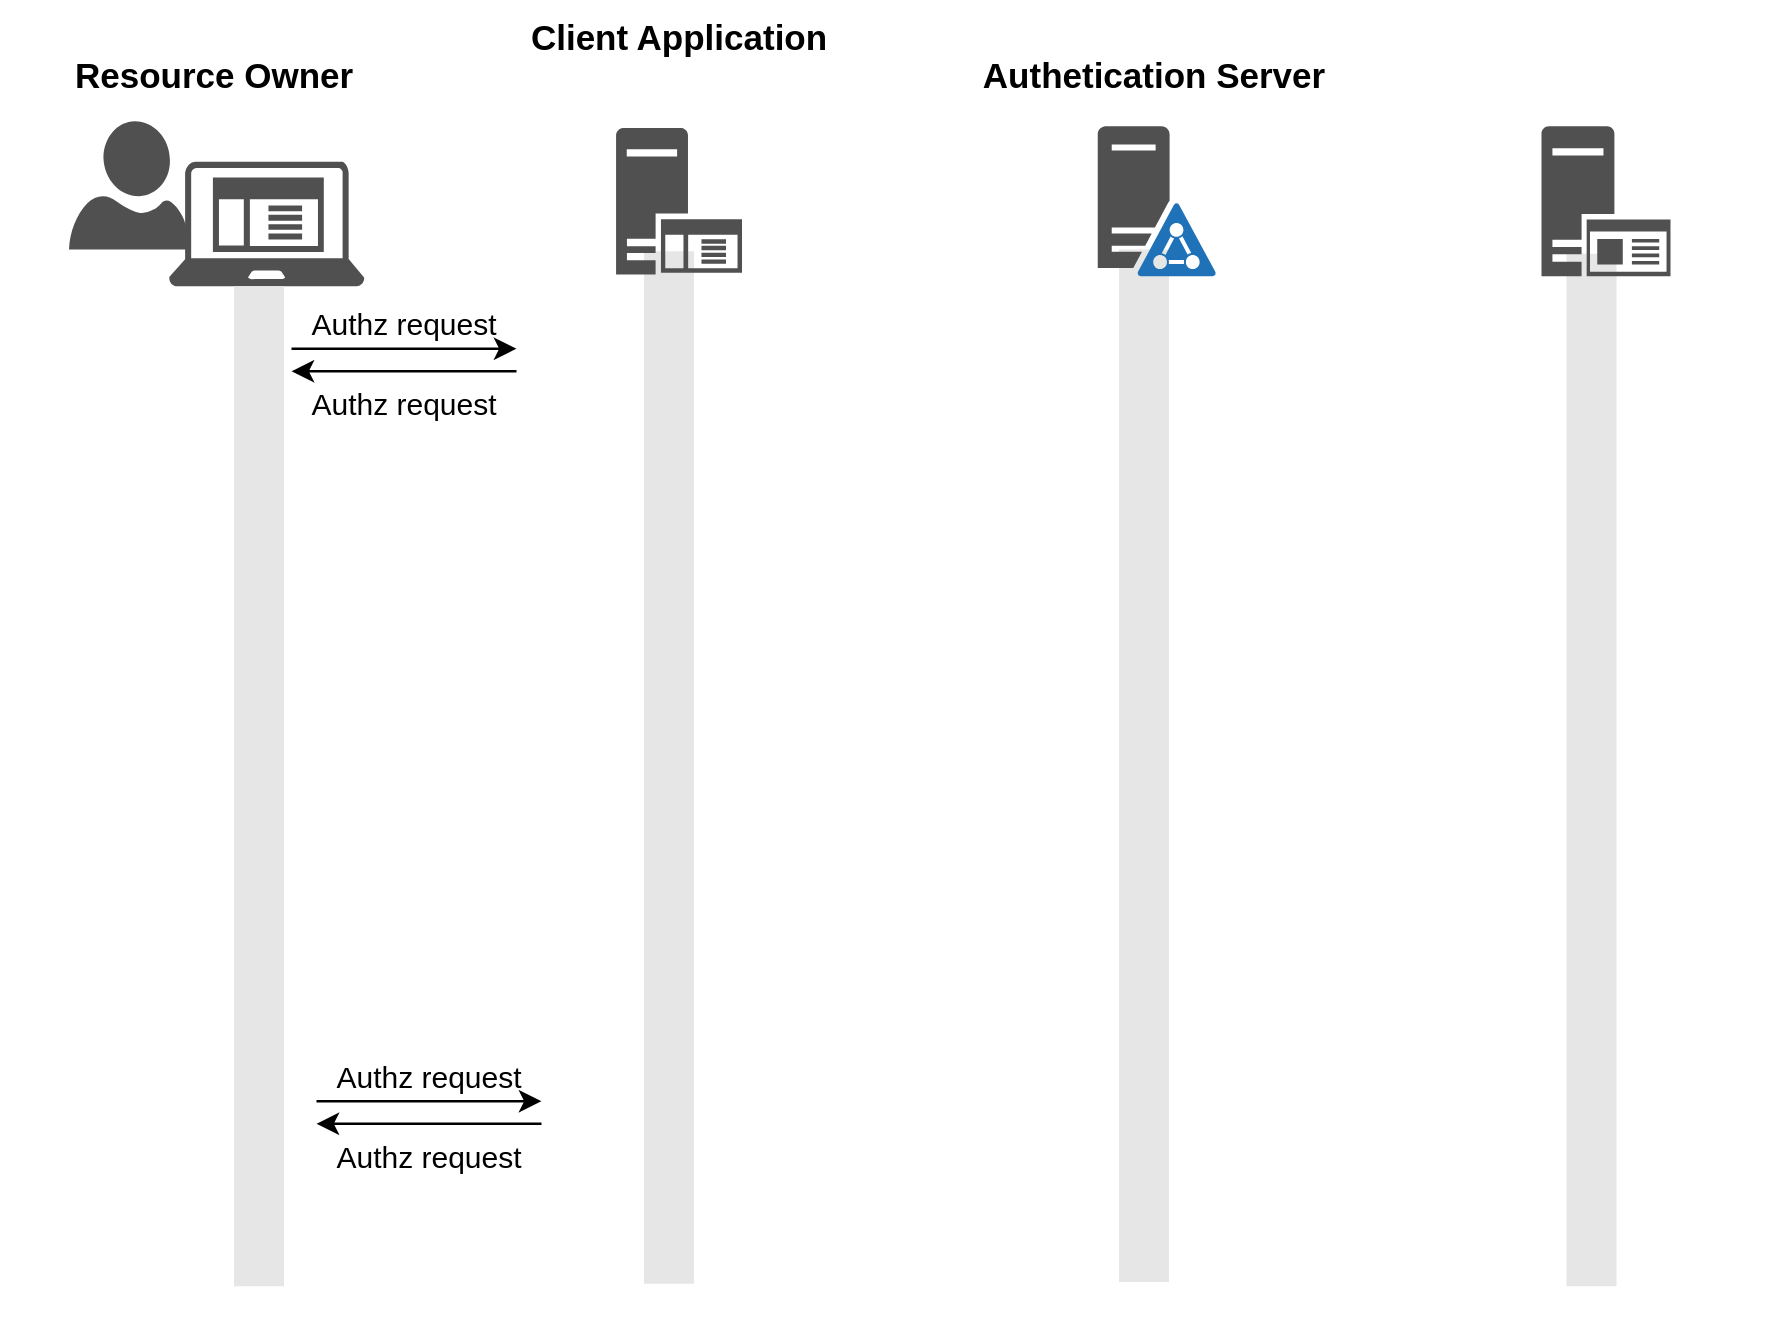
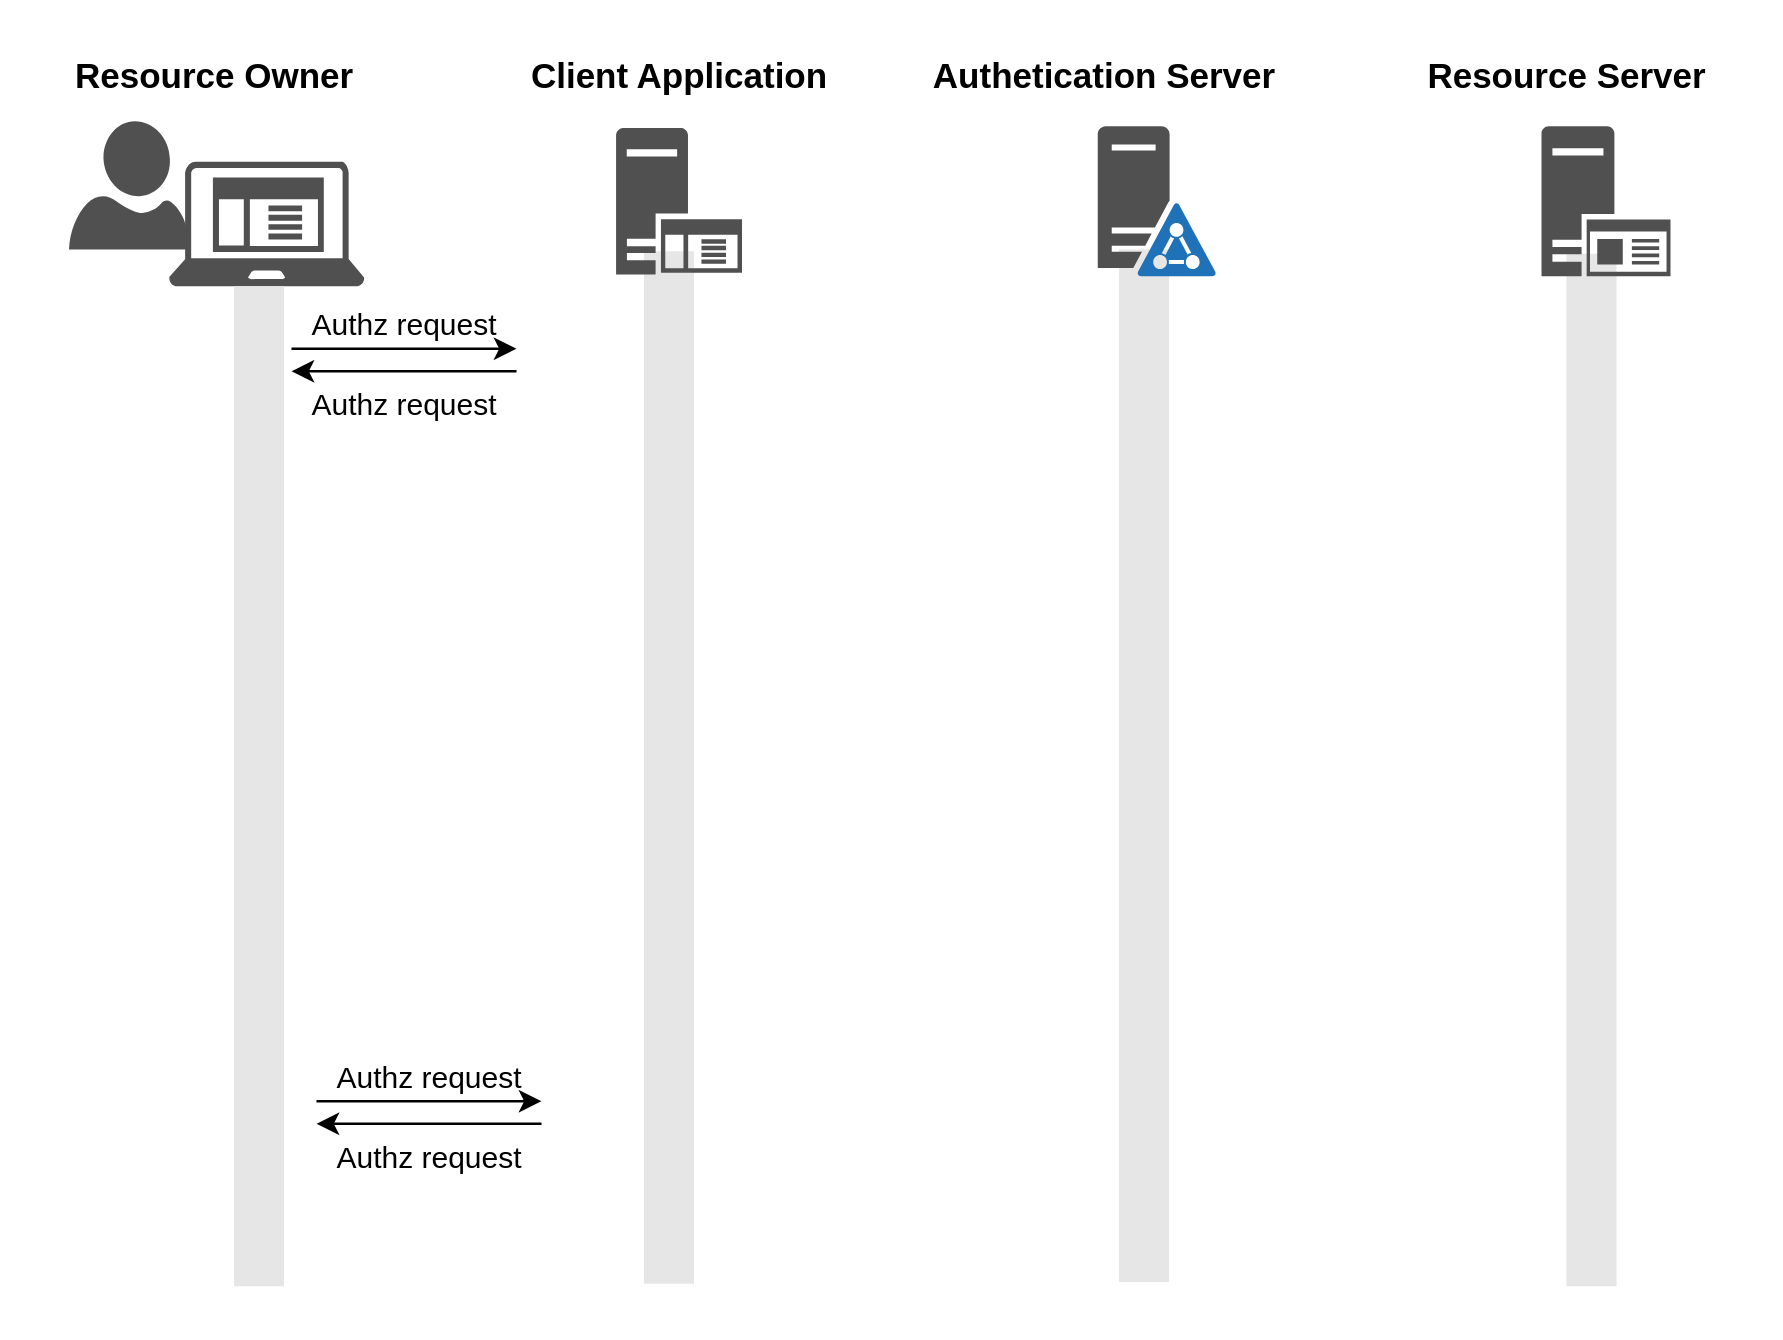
node "Client Application": moved (679, 39) -> (679, 76)
node "Authetication Server": moved (1154, 76) -> (1104, 76)
node "Resource Server": added
